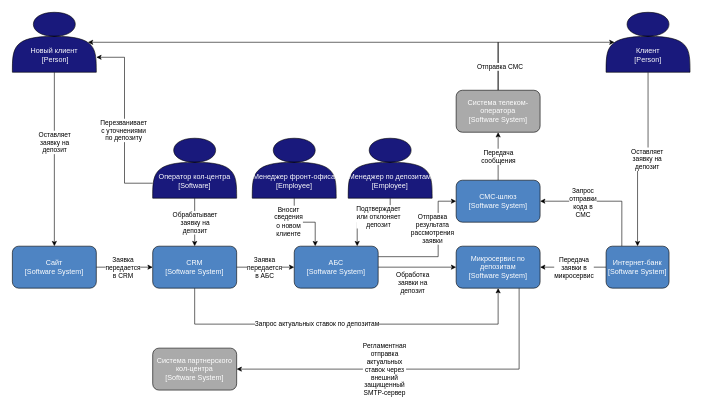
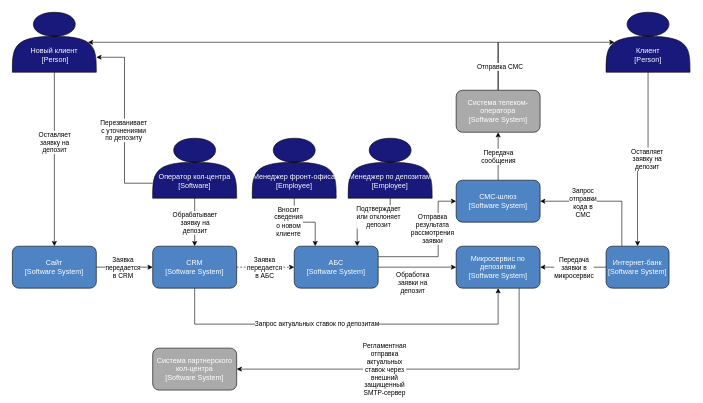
edge "CRM [Software System]" -> "АБС [Software System]": style solid -> dashed
